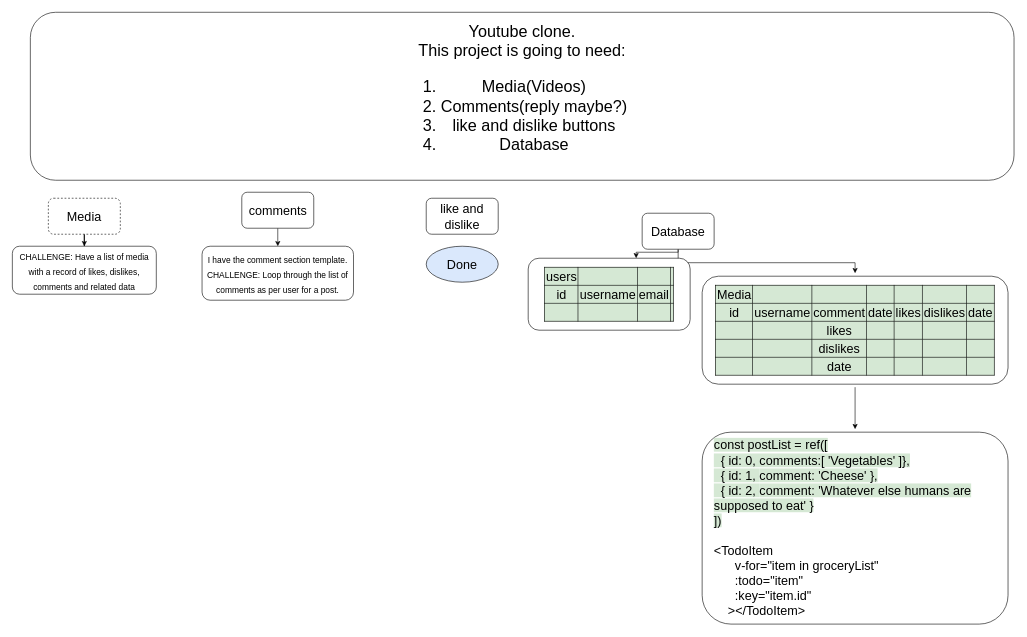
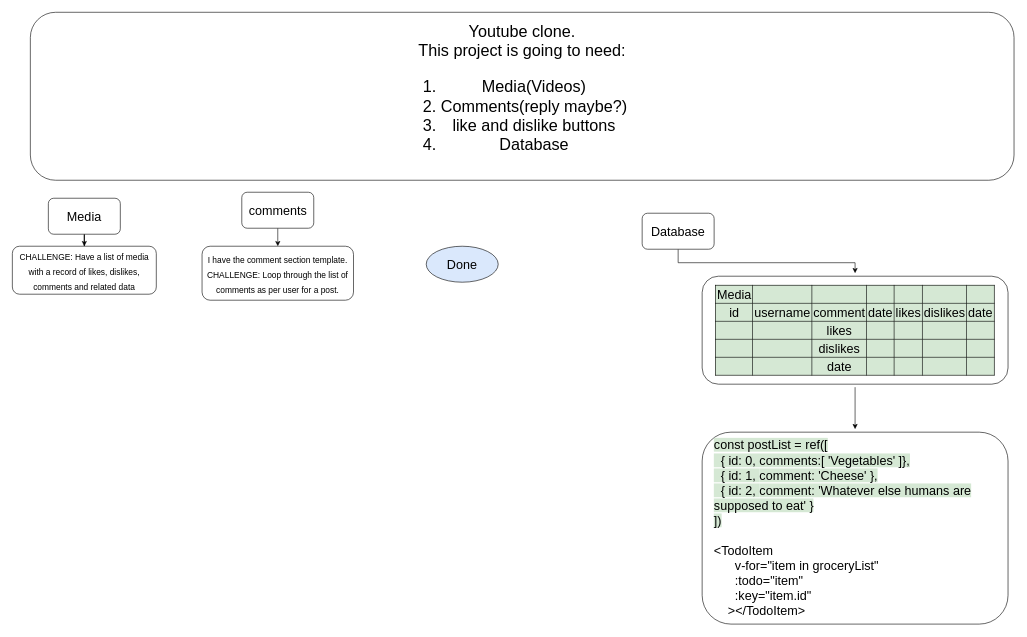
node "Media": style dashed -> solid
node "like and dislike": removed
edge "Database" -> "users id username email": removed
node "users id username email": removed
